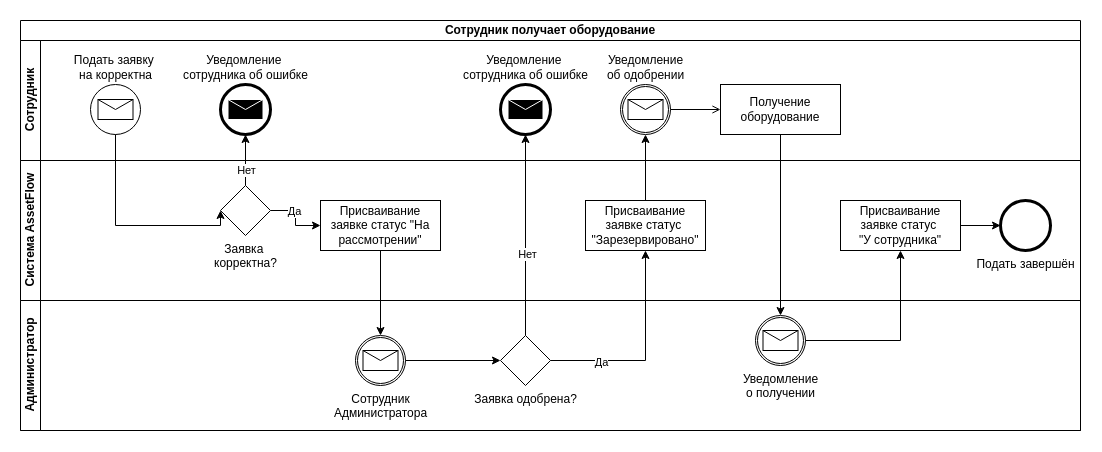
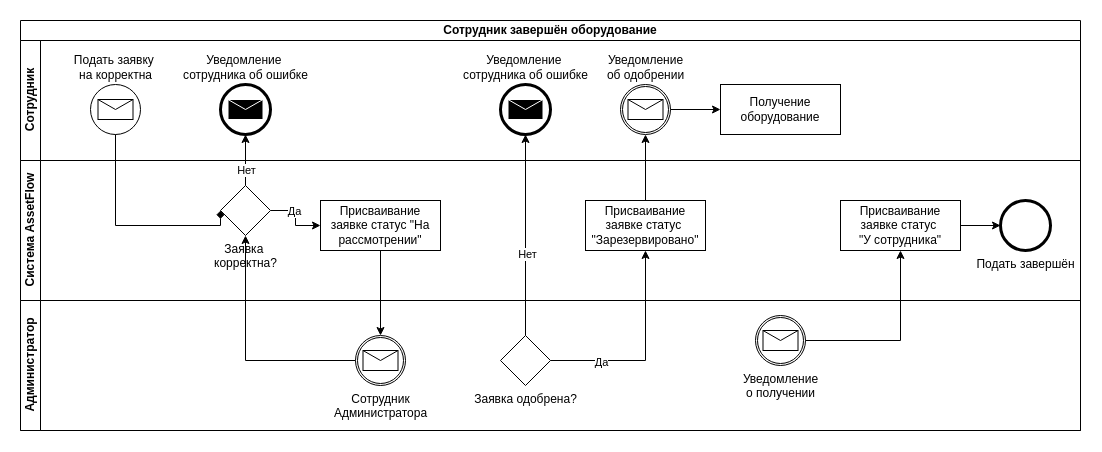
node "Сотрудник получает оборудование": label "Сотрудник получает оборудование" -> "Сотрудник завершён оборудование"
edge "Уведомление об одобрении" -> "Получение оборудование": arrowhead open -> classic
edge "Подать заявку на корректна" -> "Заявка корректна?": arrowhead classic -> diamond
edge "Получение оборудование" -> "Уведомление о получении": removed
edge "Сотрудник Администратора" -> "Заявка одобрена?": now "Сотрудник Администратора" -> "Заявка корректна?"
